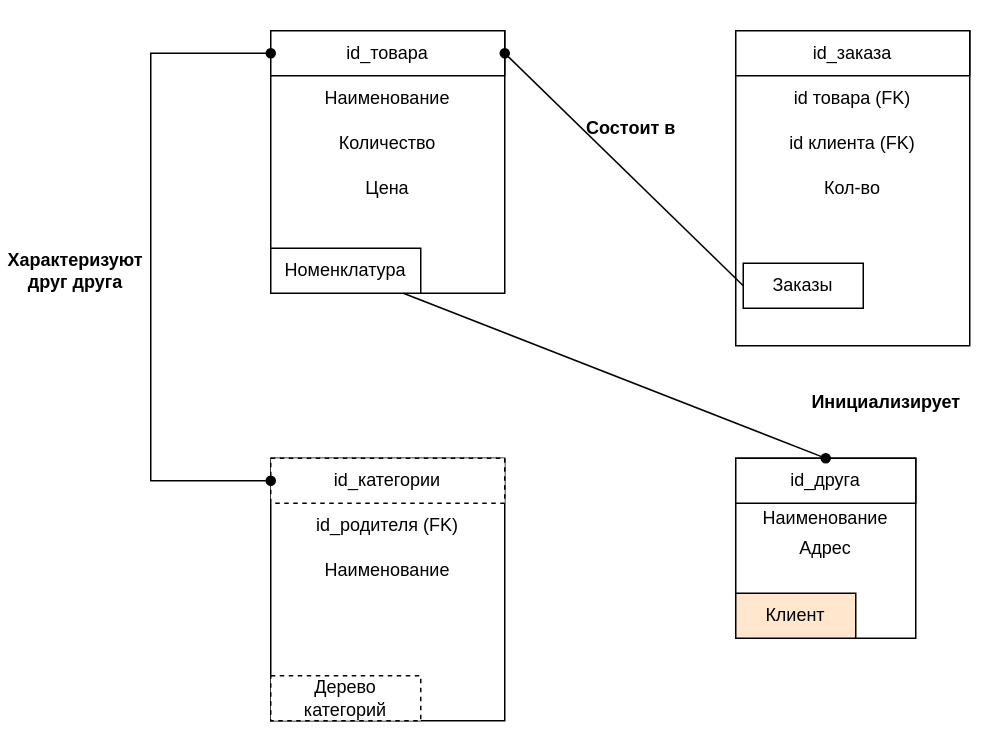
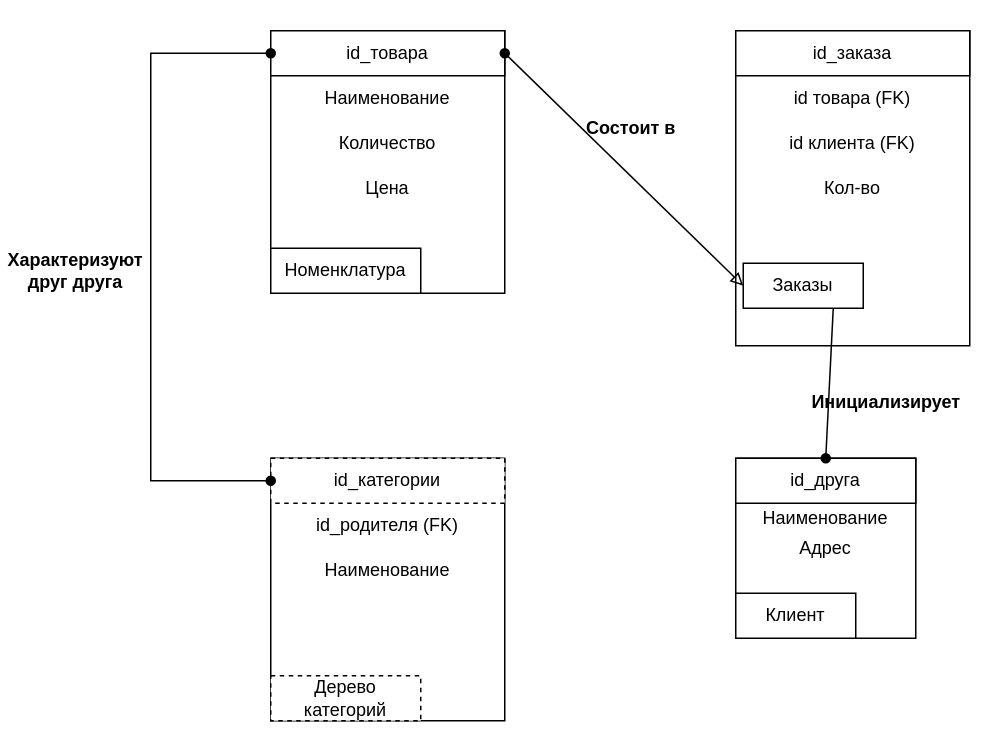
edge "Заказы" -> "id_товара": arrowhead none -> block
edge "Номенклатура" -> "id_друга": now "Заказы" -> "id_друга"
node "Клиент": fillcolor #ffe6cc -> #ffffff
